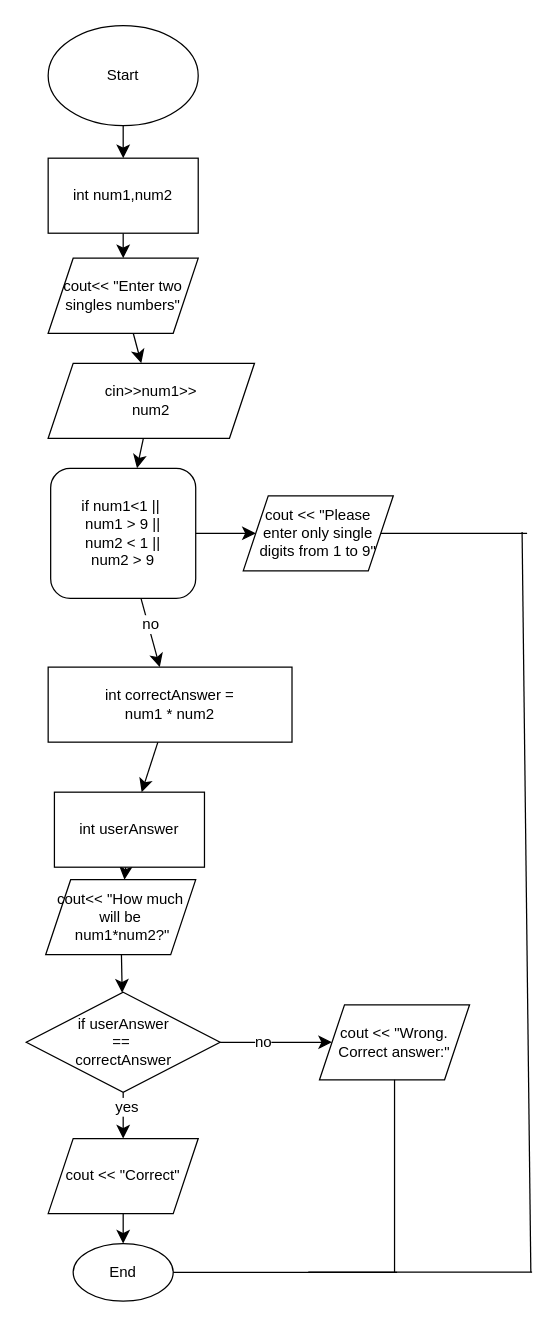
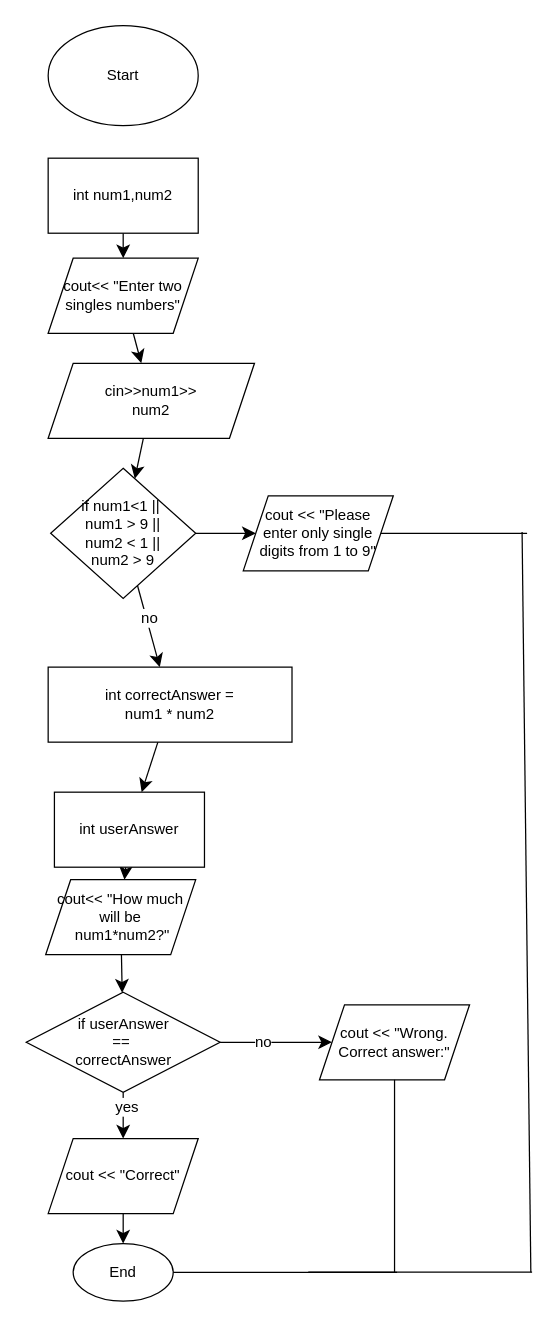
edge "Start" -> "int num1,num2": removed
node "if num1<1 || num1 > 9 || num2 < 1 || num2 > 9": shape rounded rectangle -> diamond
